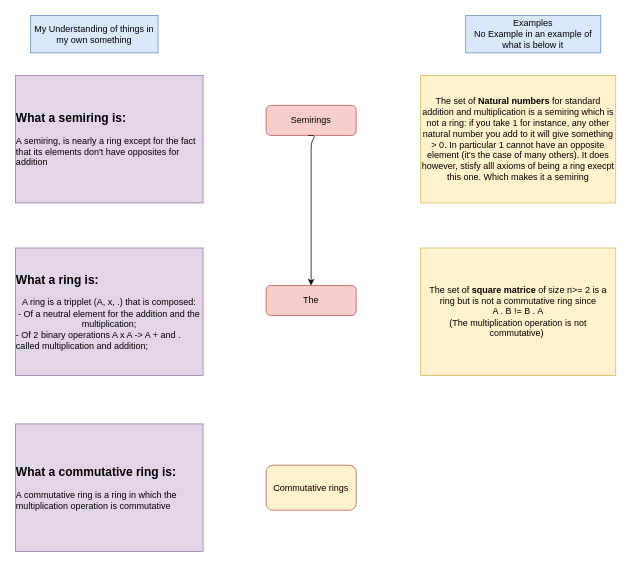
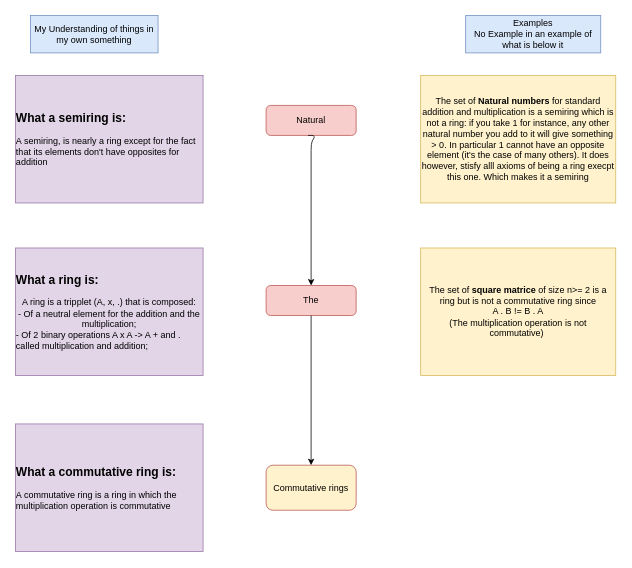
node "Semirings": label "Semirings" -> "Natural"
edge "The" -> "Commutative rings": added
